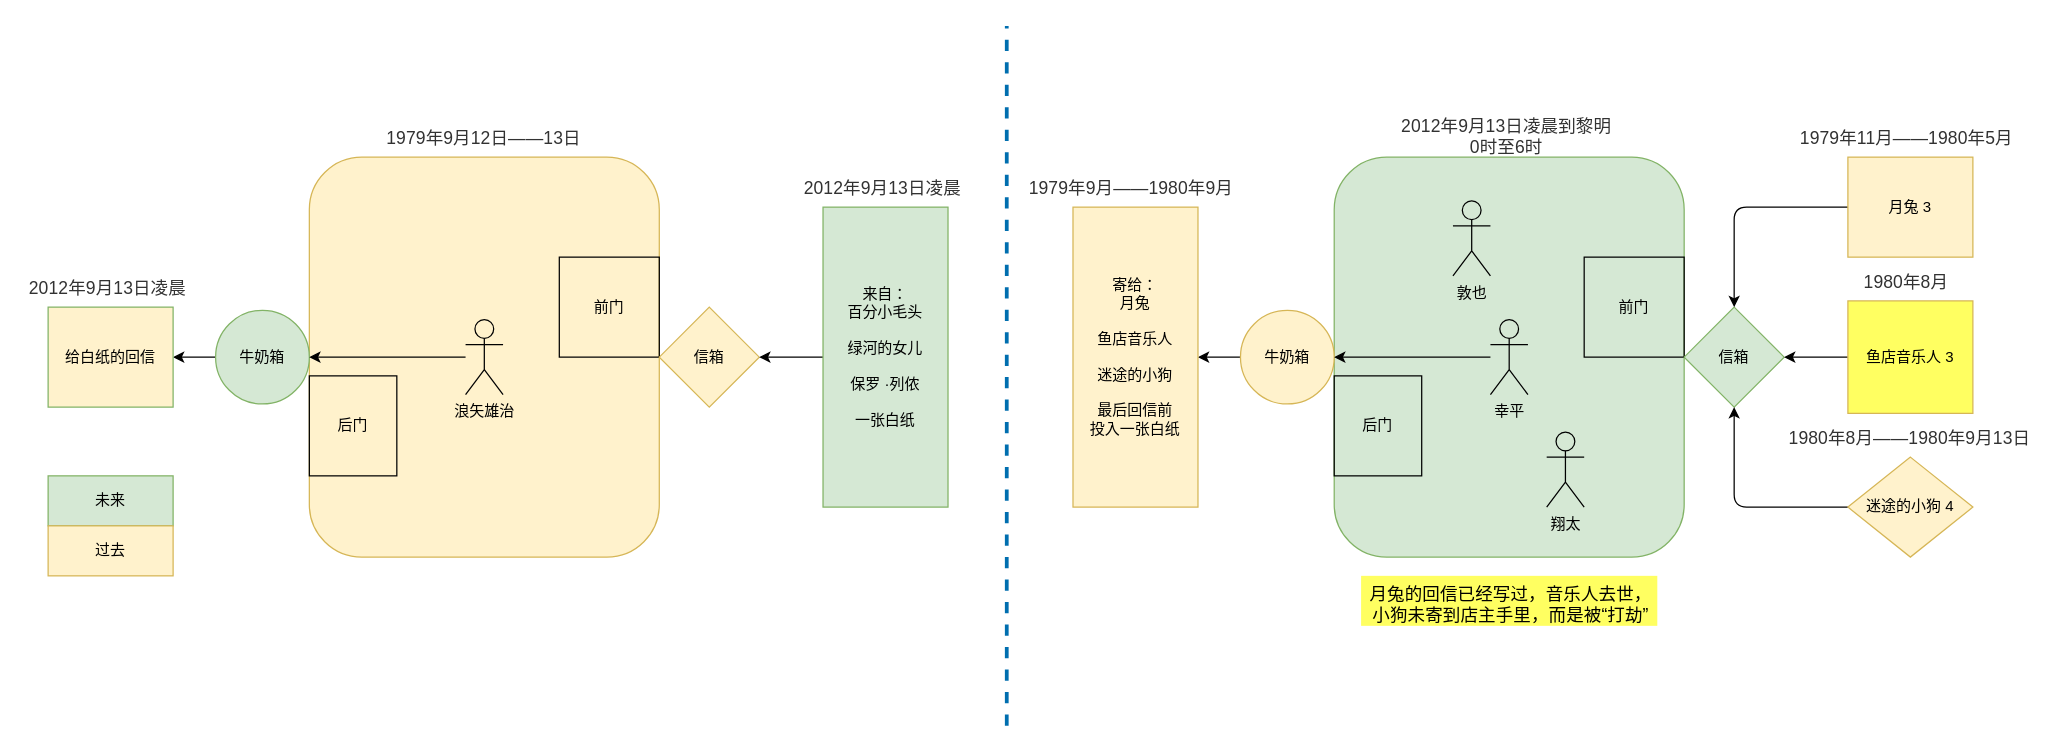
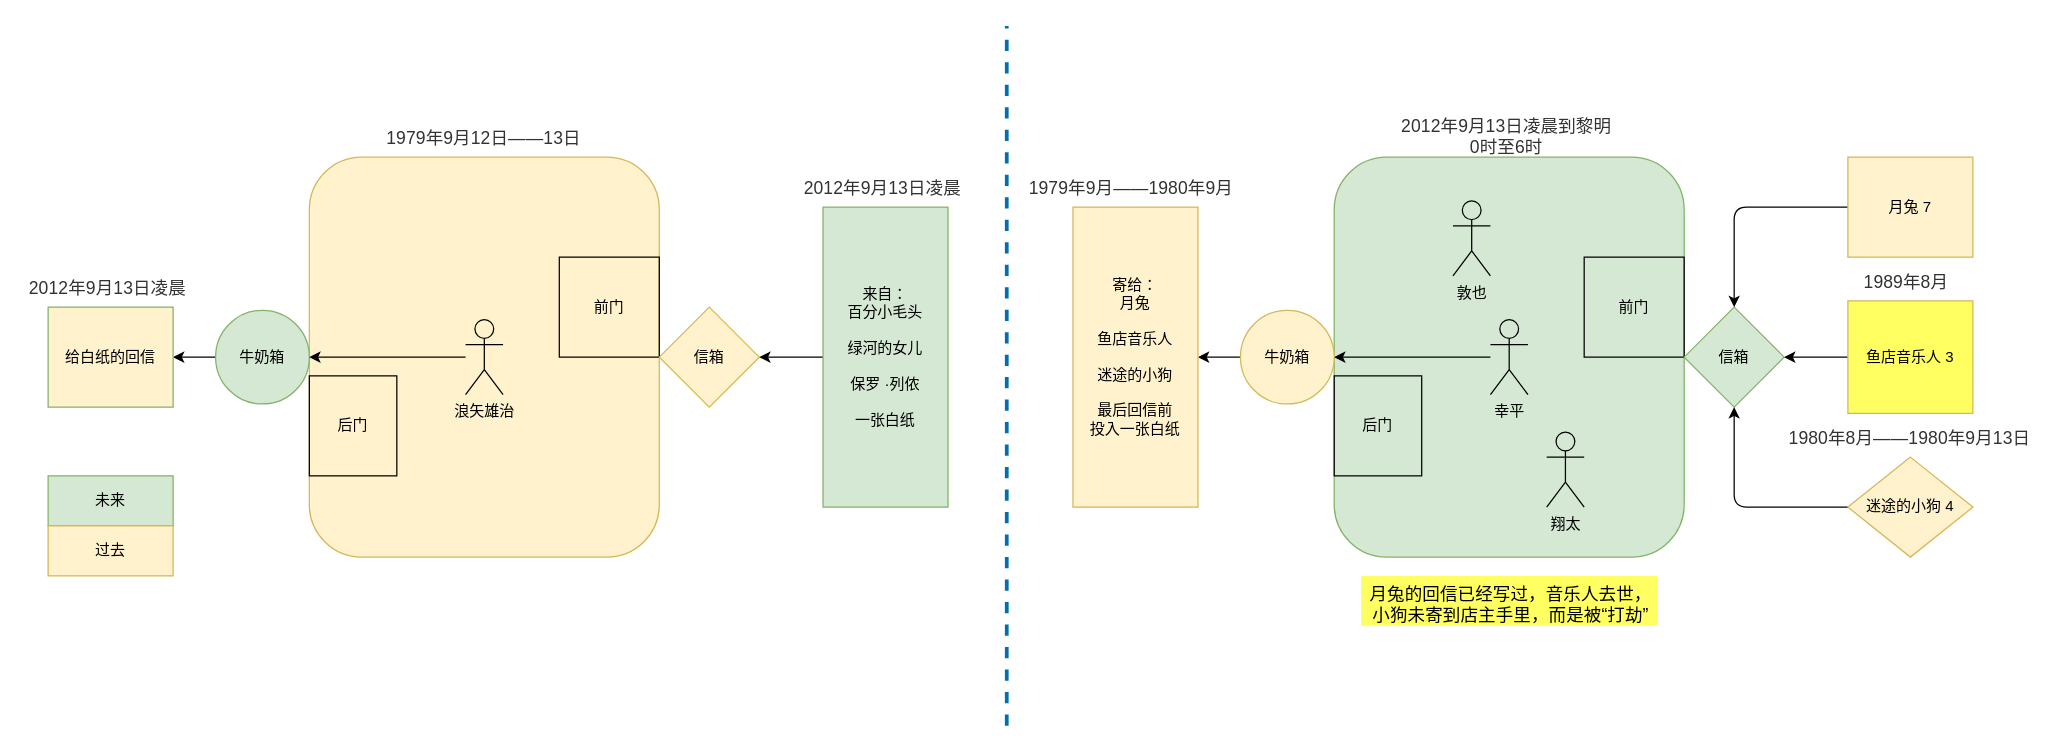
node "1979年11月——1980年5月": removed
node "月兔 3": label "月兔 3" -> "月兔 7"
node "1980年8月": label "1980年8月" -> "1989年8月"
